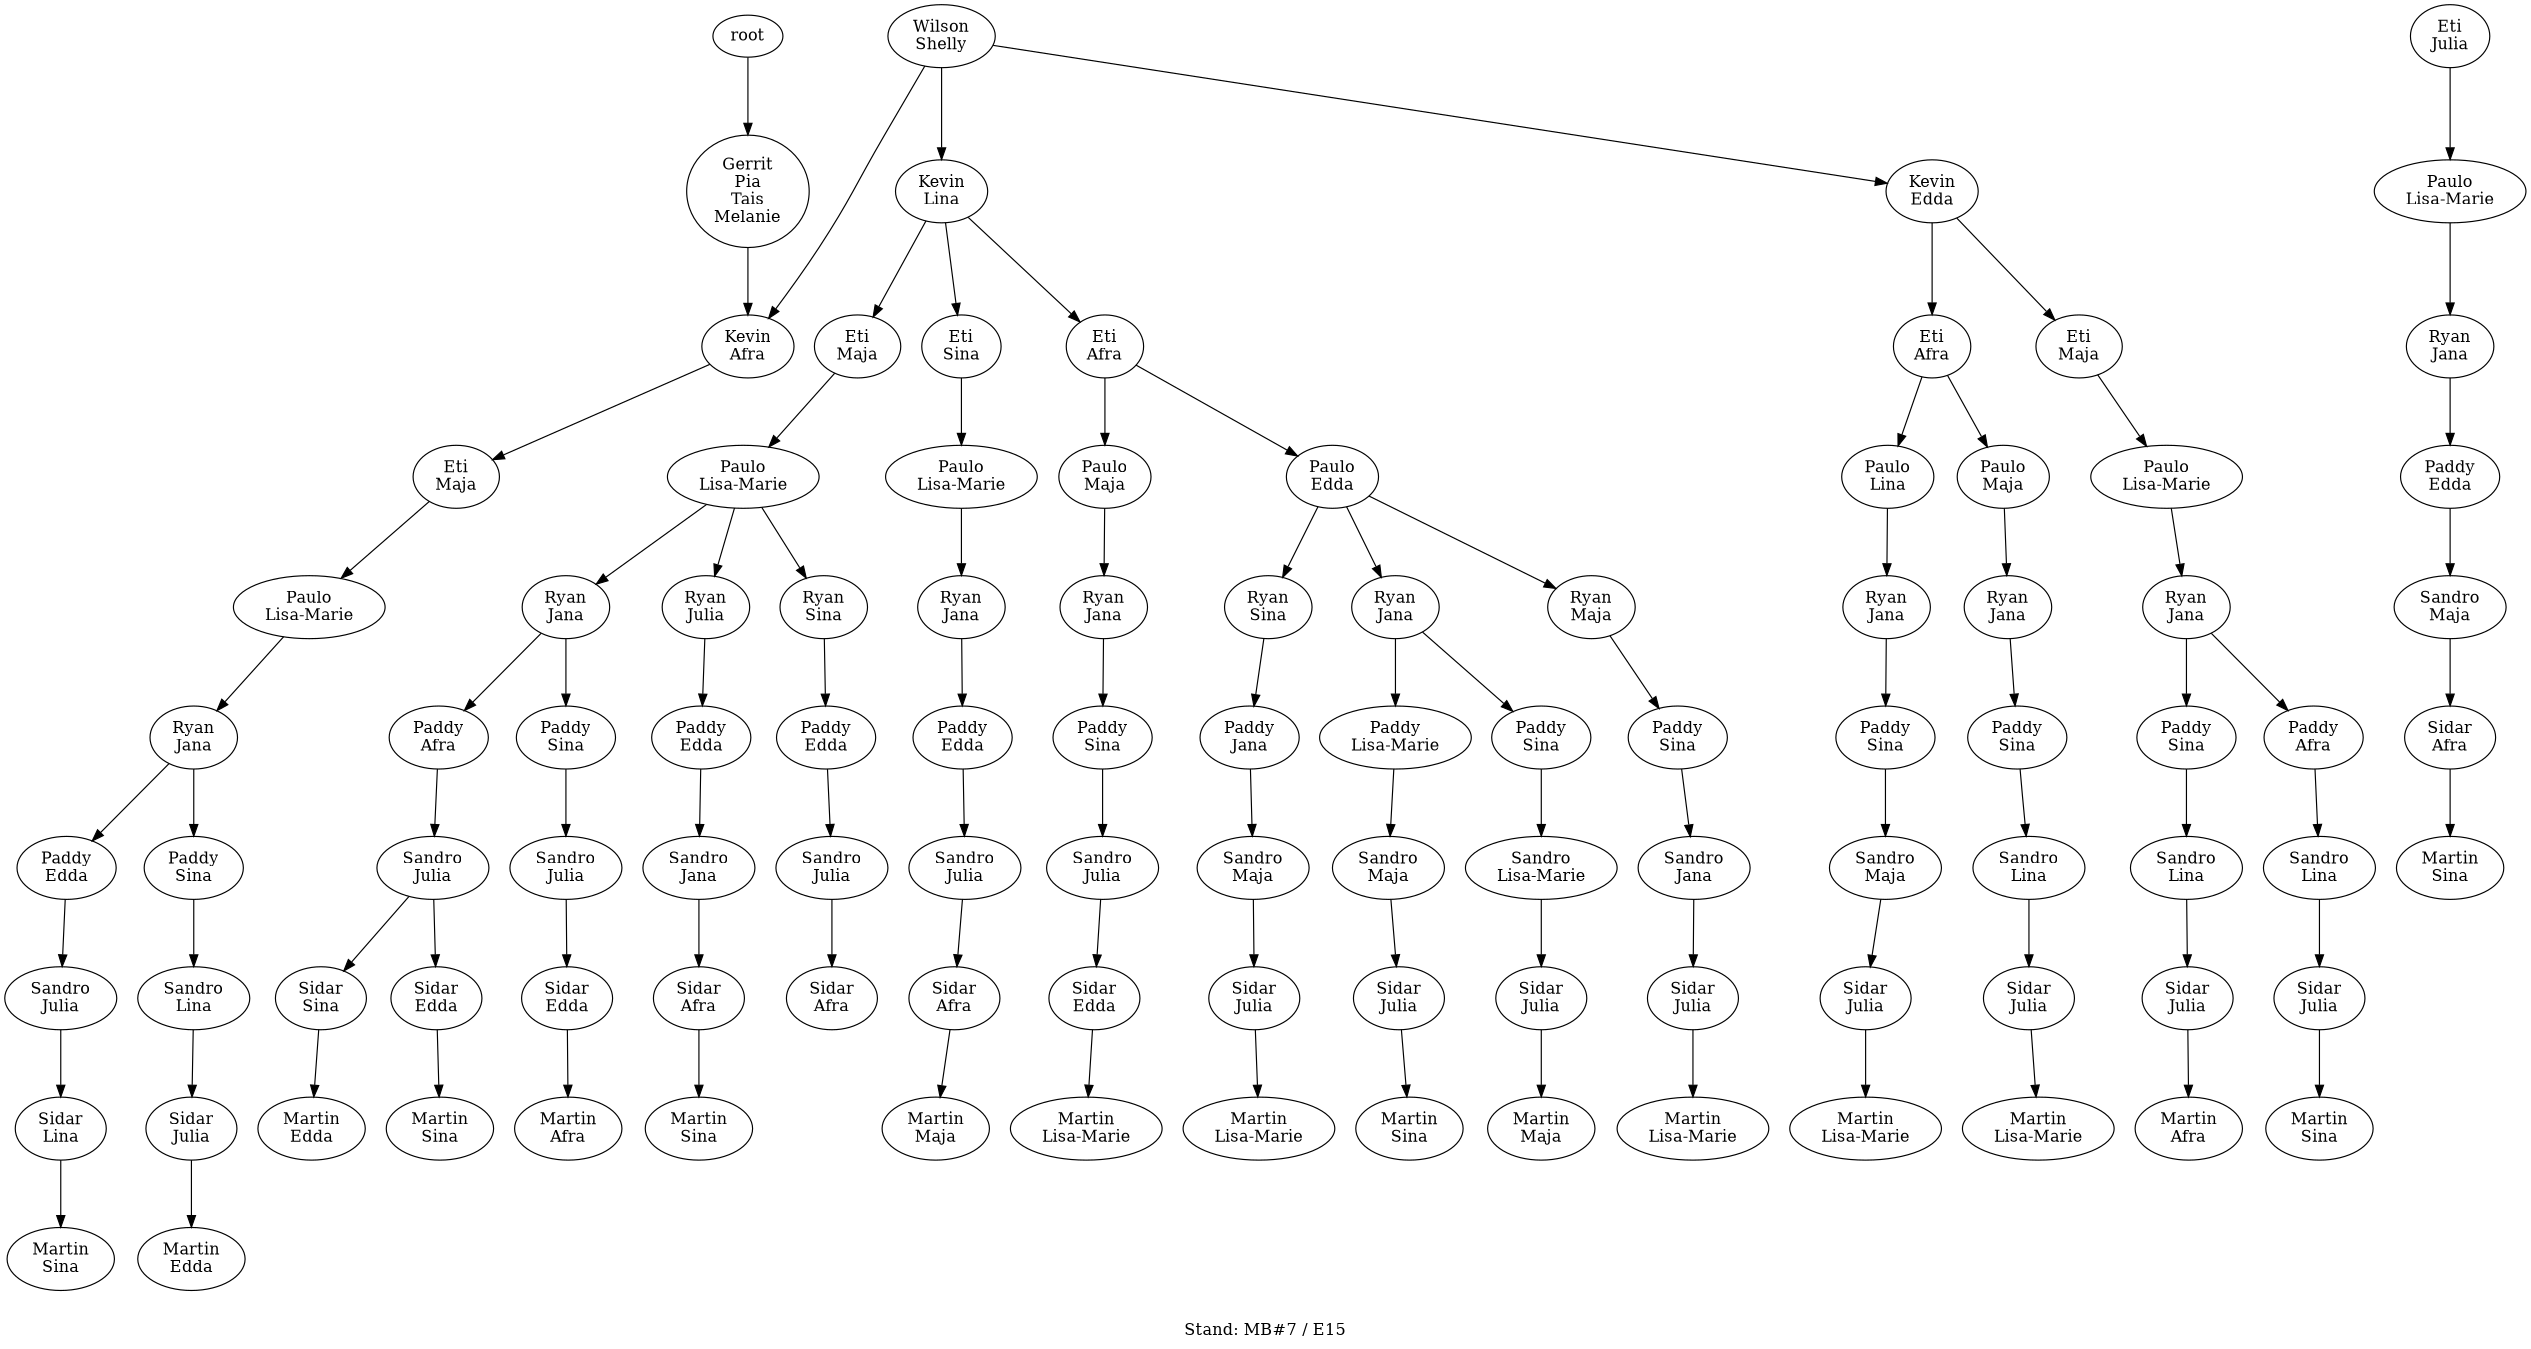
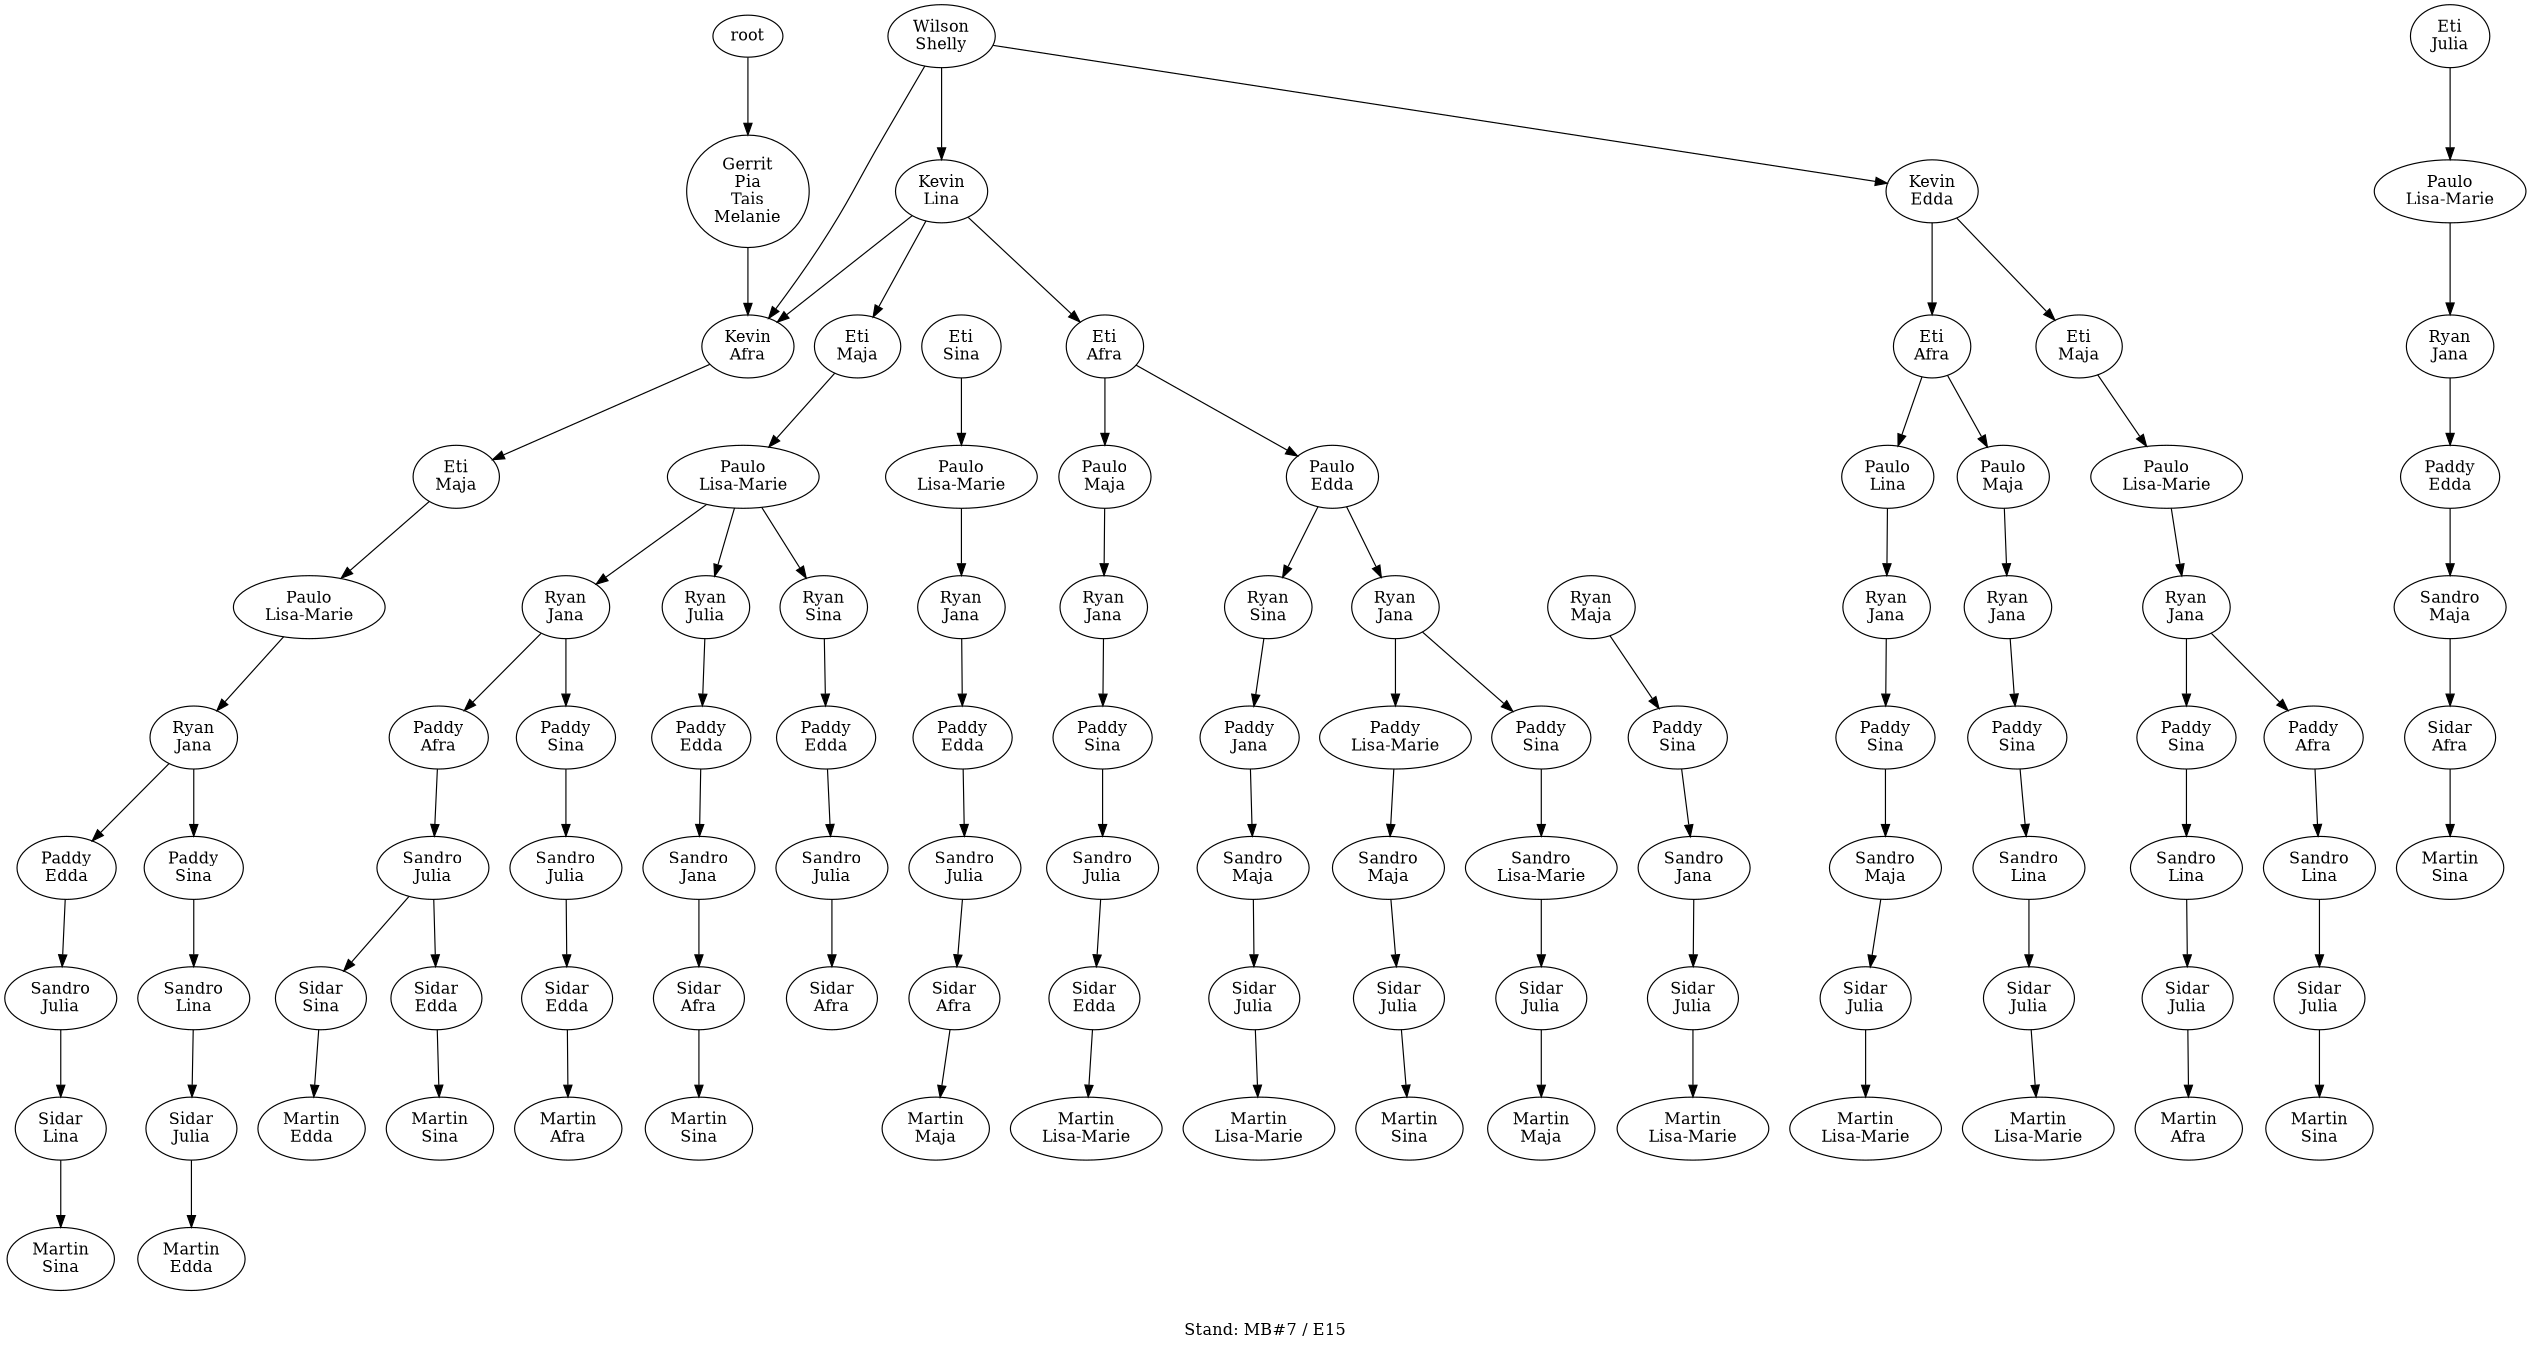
edge "Kevin Lina" -> "Eti Sina": now "Kevin Lina" -> "Kevin Afra"
edge "Paulo Edda" -> "Ryan Maja": removed
